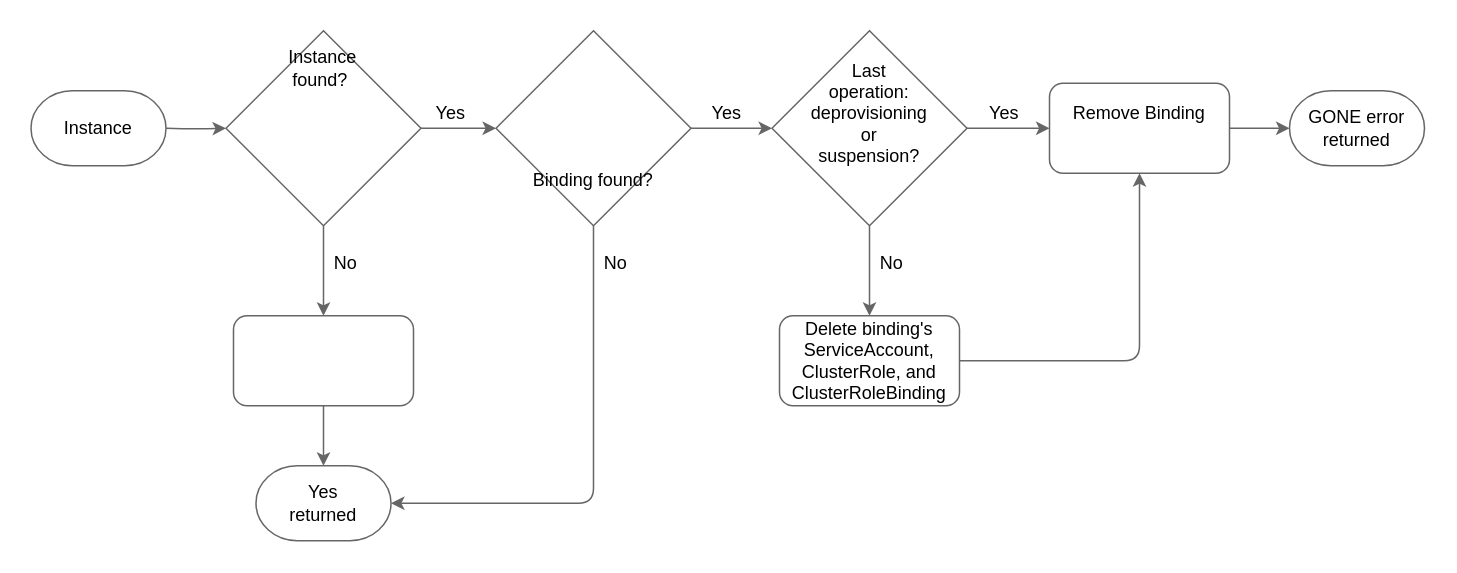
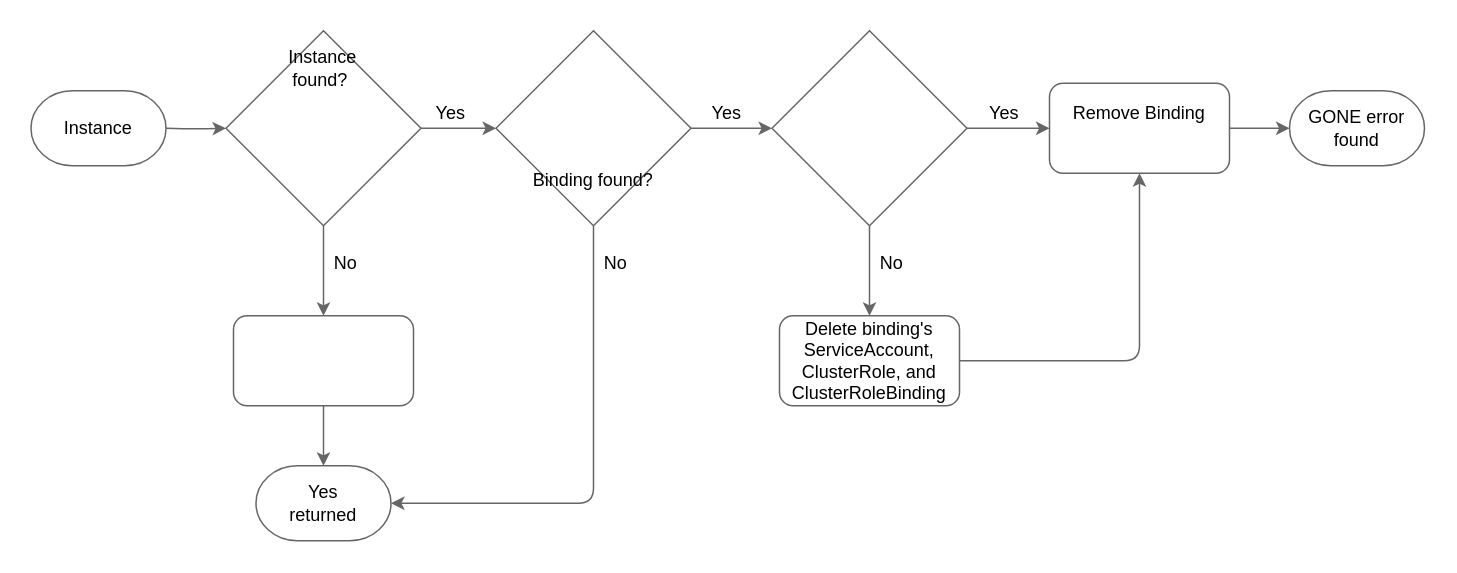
node "Last operation: deprovisioning or suspension?": removed
node "GONE error returned": label "GONE error returned" -> "GONE error found"
